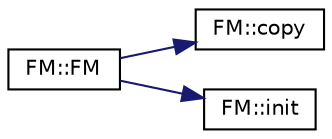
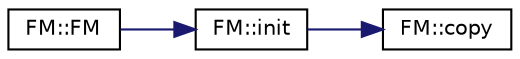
edge "FM::FM" -> "FM::copy": now "FM::init" -> "FM::copy"
